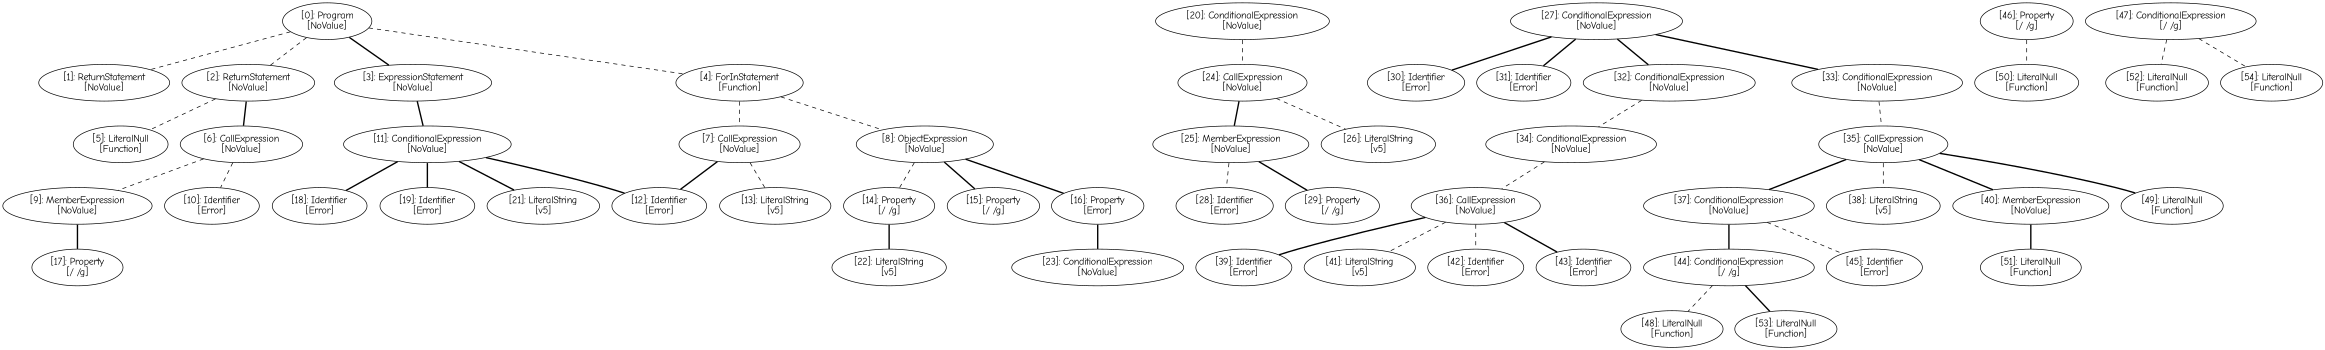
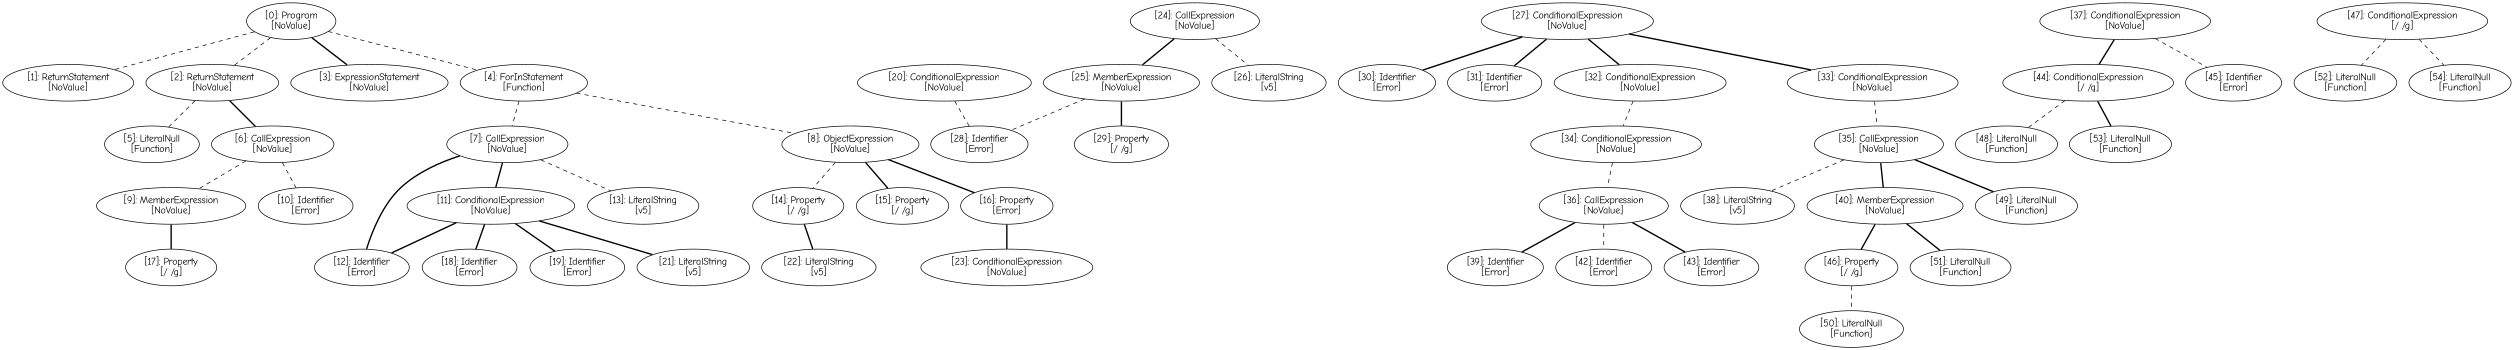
edge "[20]: ConditionalExpression [NoValue]" -- "[24]: CallExpression [NoValue]": now "[20]: ConditionalExpression [NoValue]" -- "[28]: Identifier [Error]"
edge "[3]: ExpressionStatement [NoValue]" -- "[11]: ConditionalExpression [NoValue]": now "[7]: CallExpression [NoValue]" -- "[11]: ConditionalExpression [NoValue]"
edge "[35]: CallExpression [NoValue]" -- "[37]: ConditionalExpression [NoValue]": removed
edge "[40]: MemberExpression [NoValue]" -- "[46]: Property [/ /g]": added
node "[41]: LiteralString [v5]": removed
